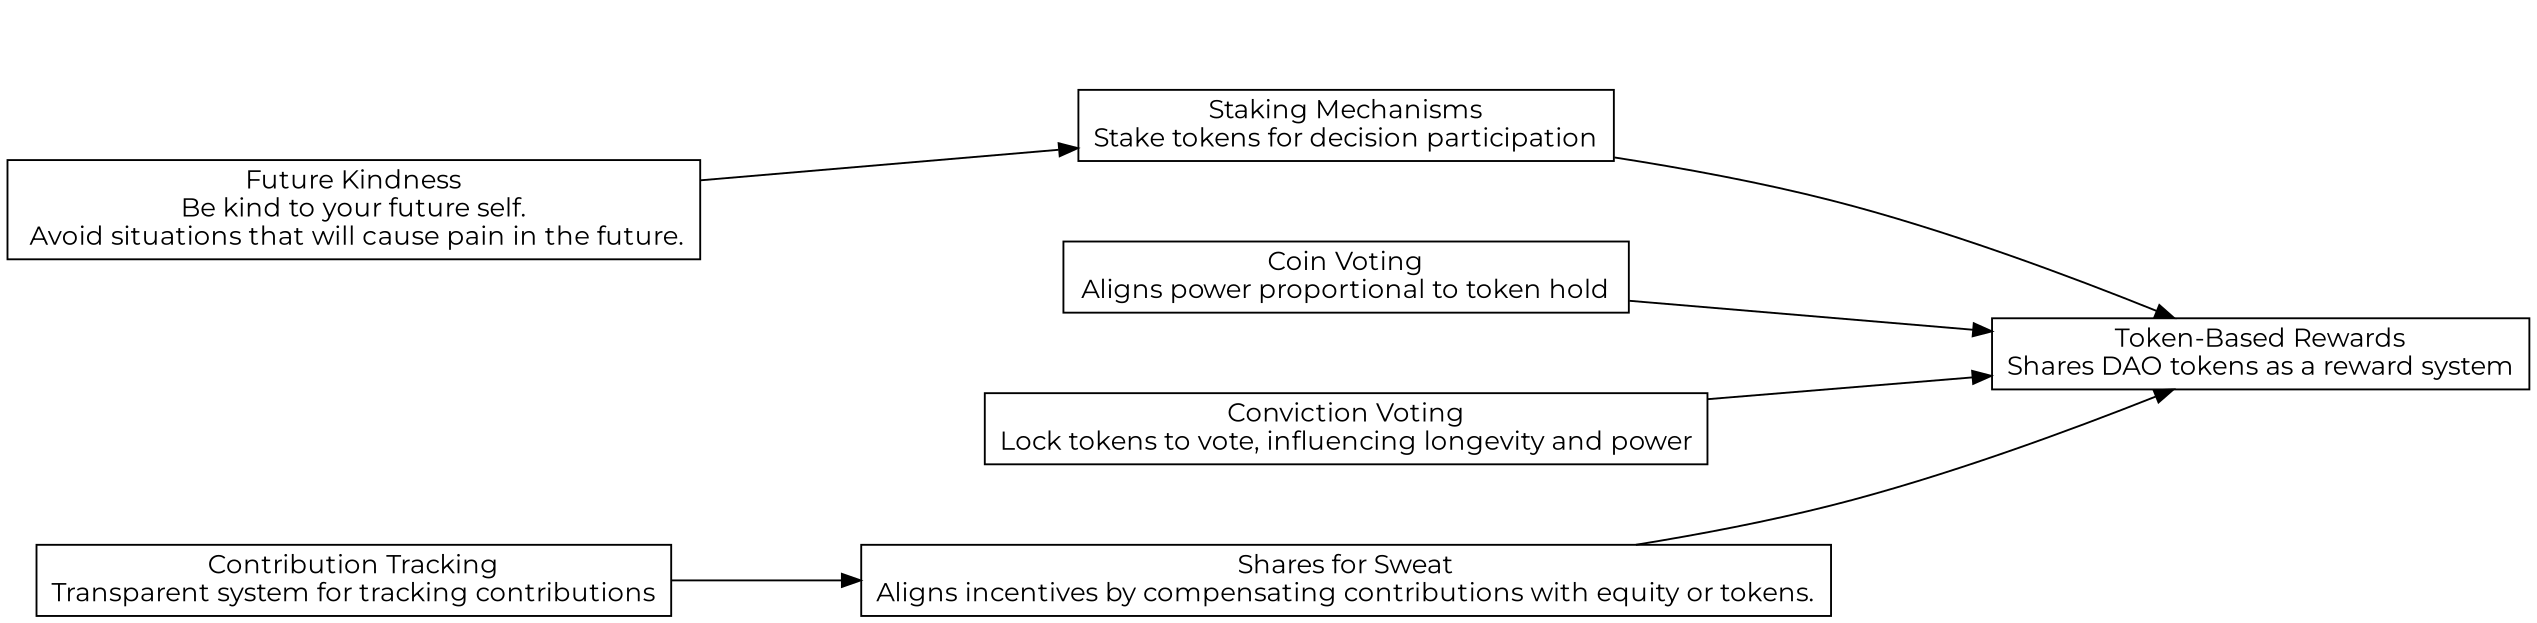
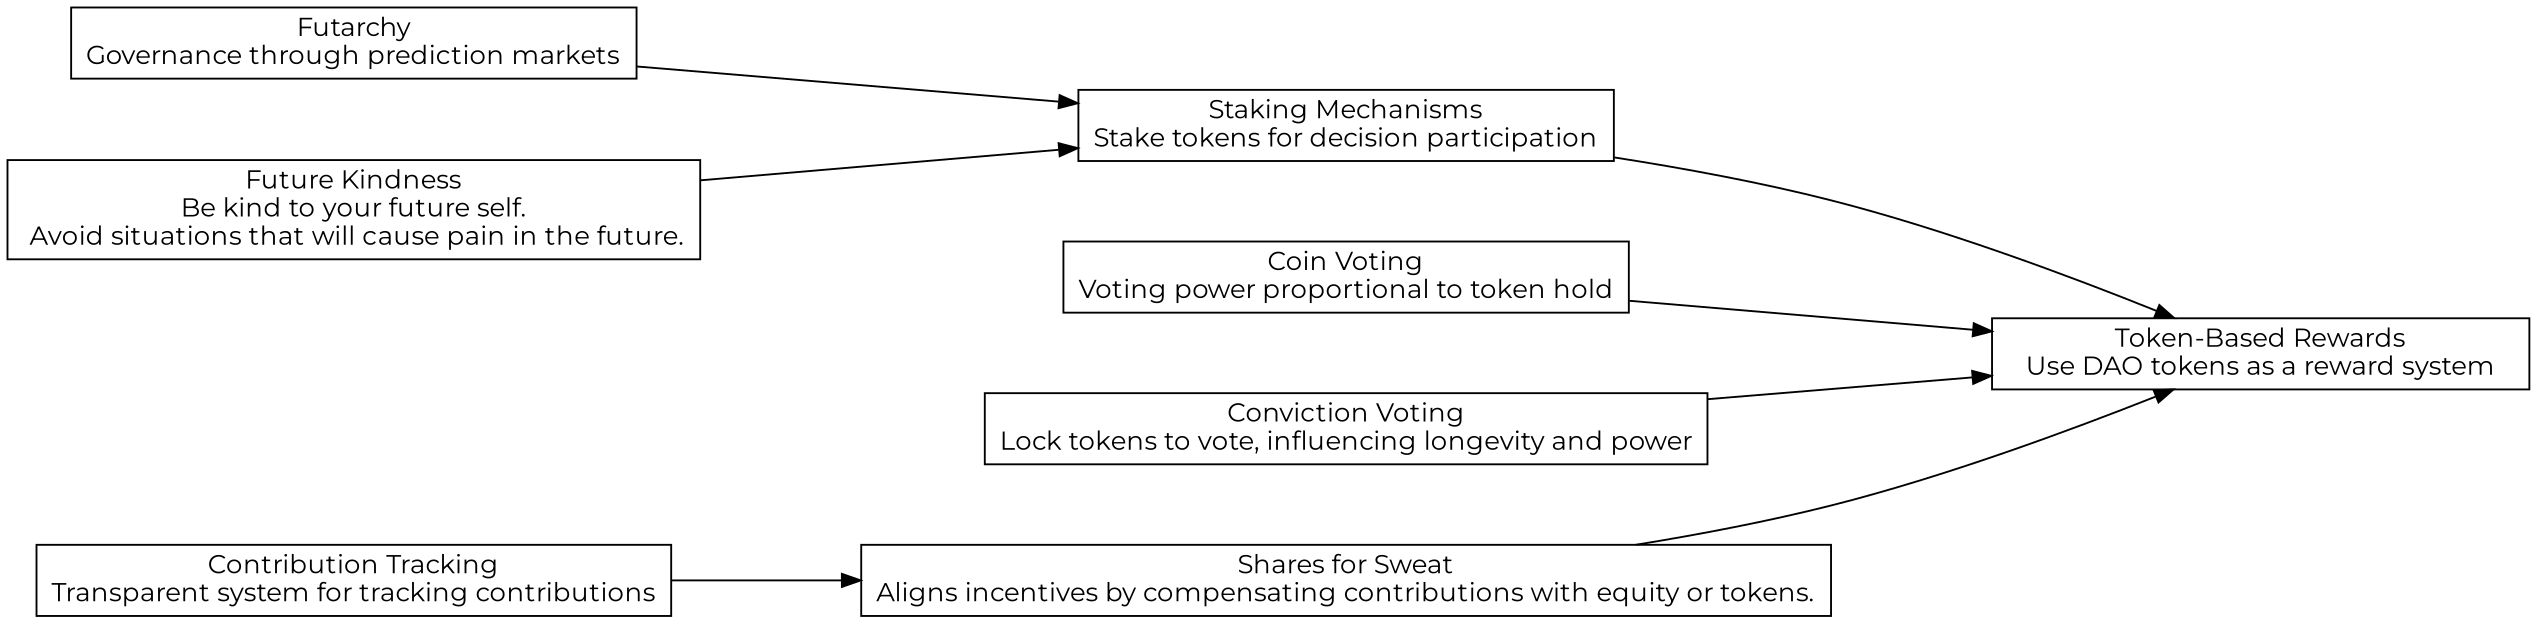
node "Futarchy Governance through prediction markets": added
node "Coin Voting Aligns power proportional to token hold": label "Coin Voting Aligns power proportional to token hold" -> "Coin Voting Voting power proportional to token hold"
node "Token-Based Rewards Shares DAO tokens as a reward system": label "Token-Based Rewards Shares DAO tokens as a reward system" -> "Token-Based Rewards Use DAO tokens as a reward system"
